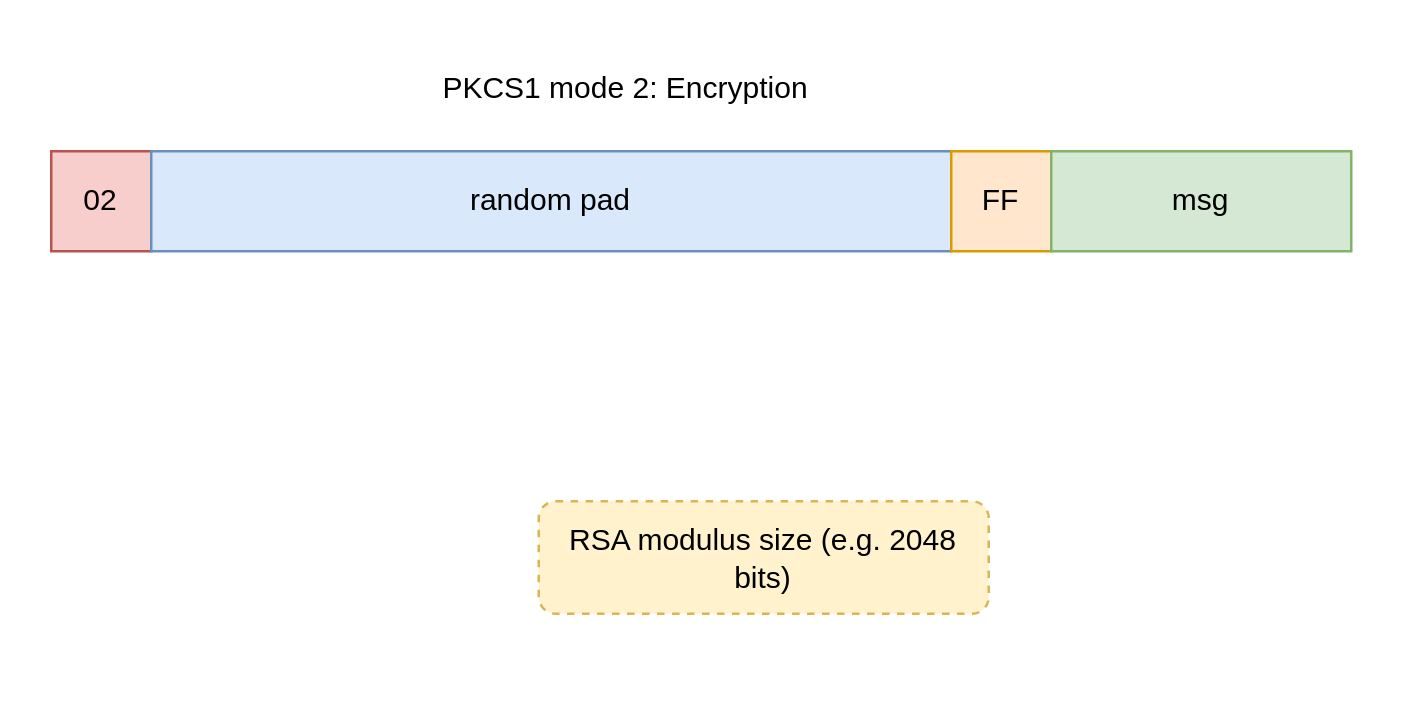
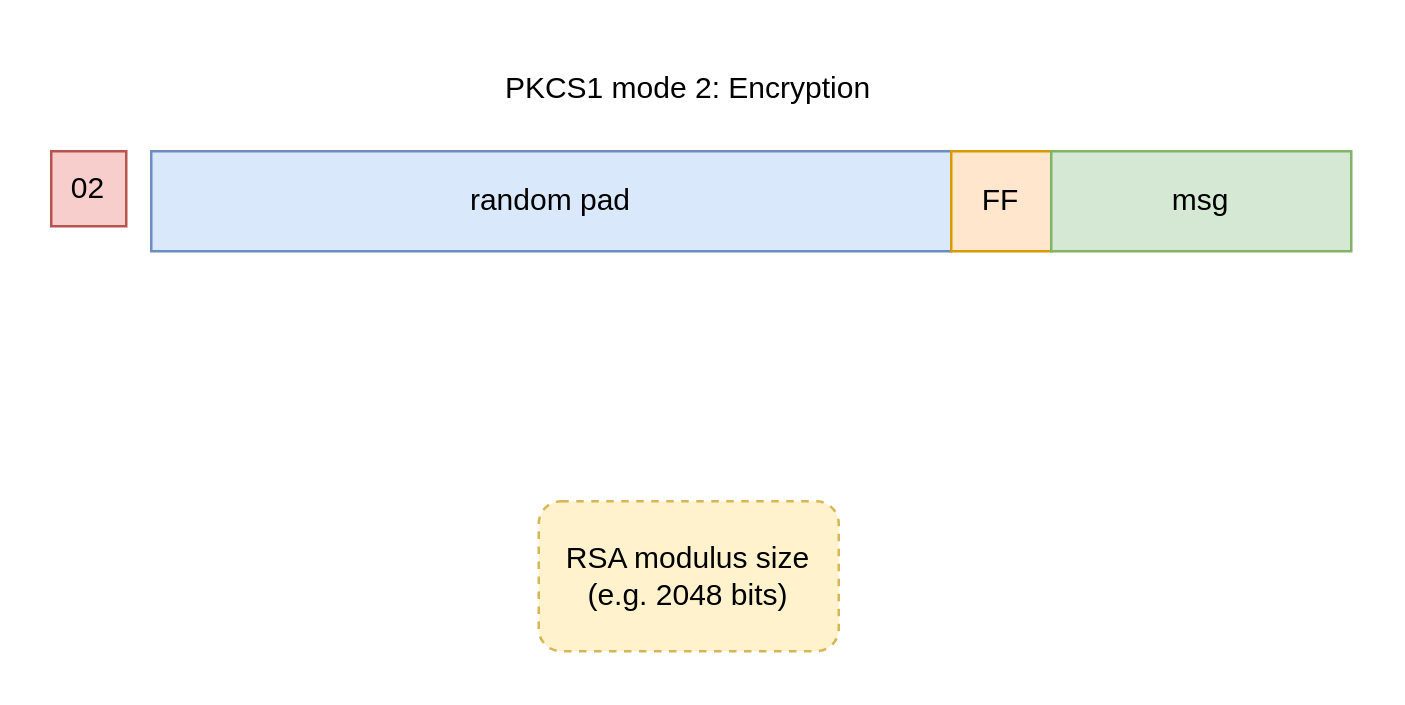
node "PKCS1 mode 2: Encryption": moved (626, 89) -> (689, 89)
node "02": size 100x100 -> 75x75
node "RSA modulus size (e.g. 2048 bits)": size 450x113 -> 300x150
